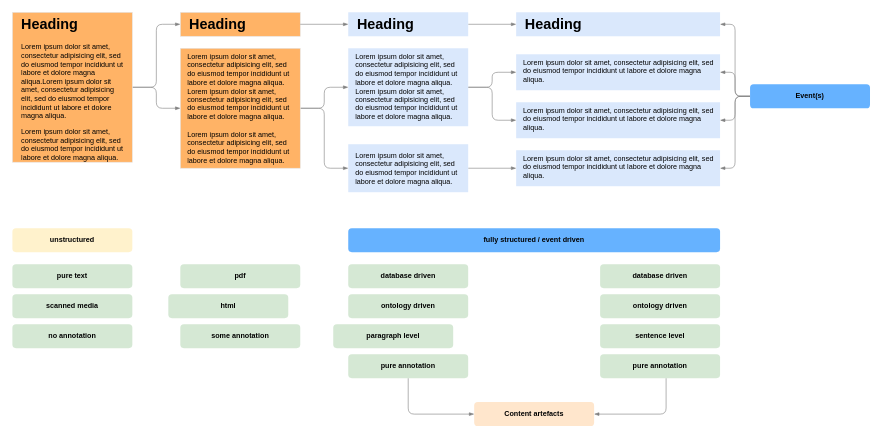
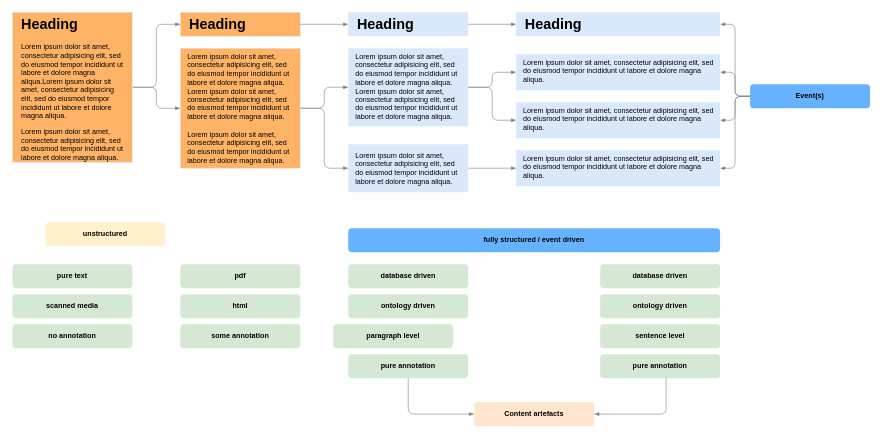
node "unstructured": moved (72, 240) -> (105, 234)
node "html": moved (228, 306) -> (240, 306)
